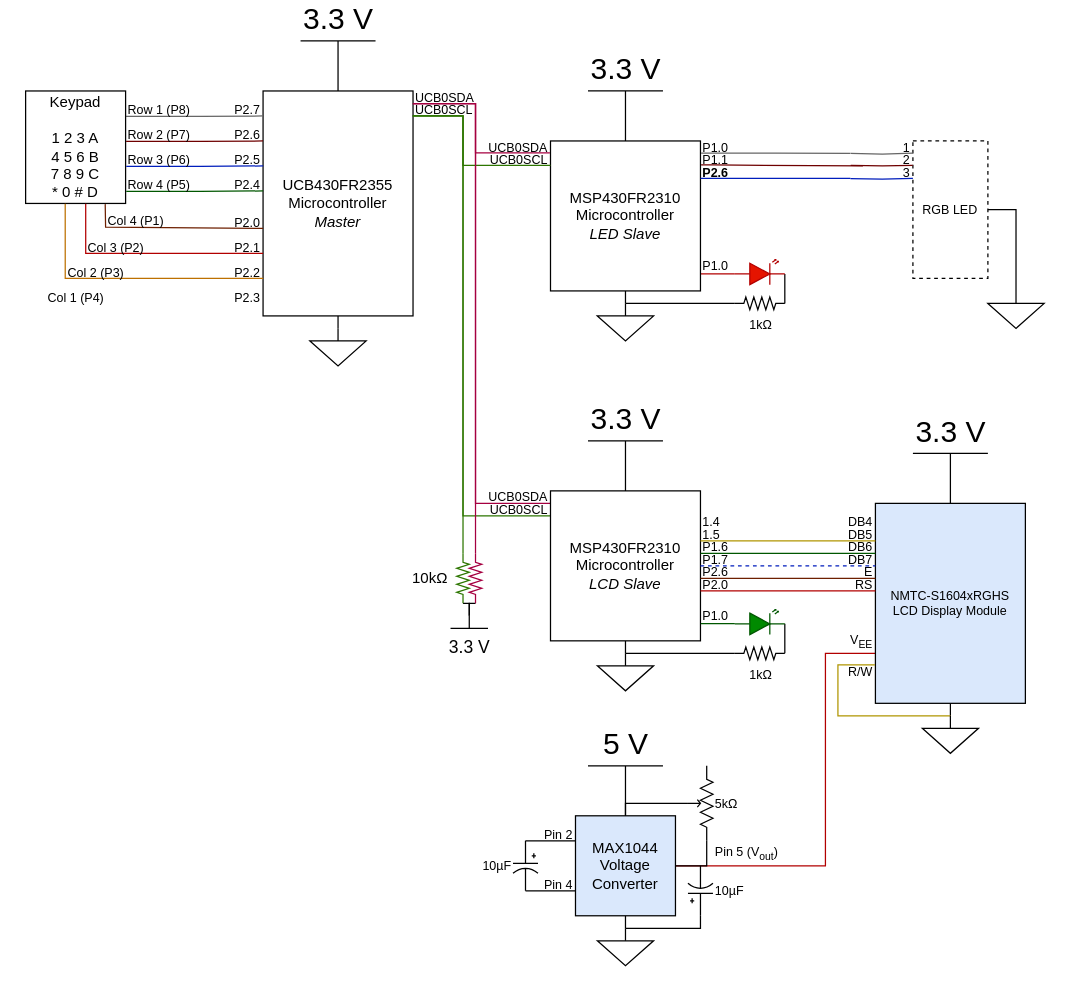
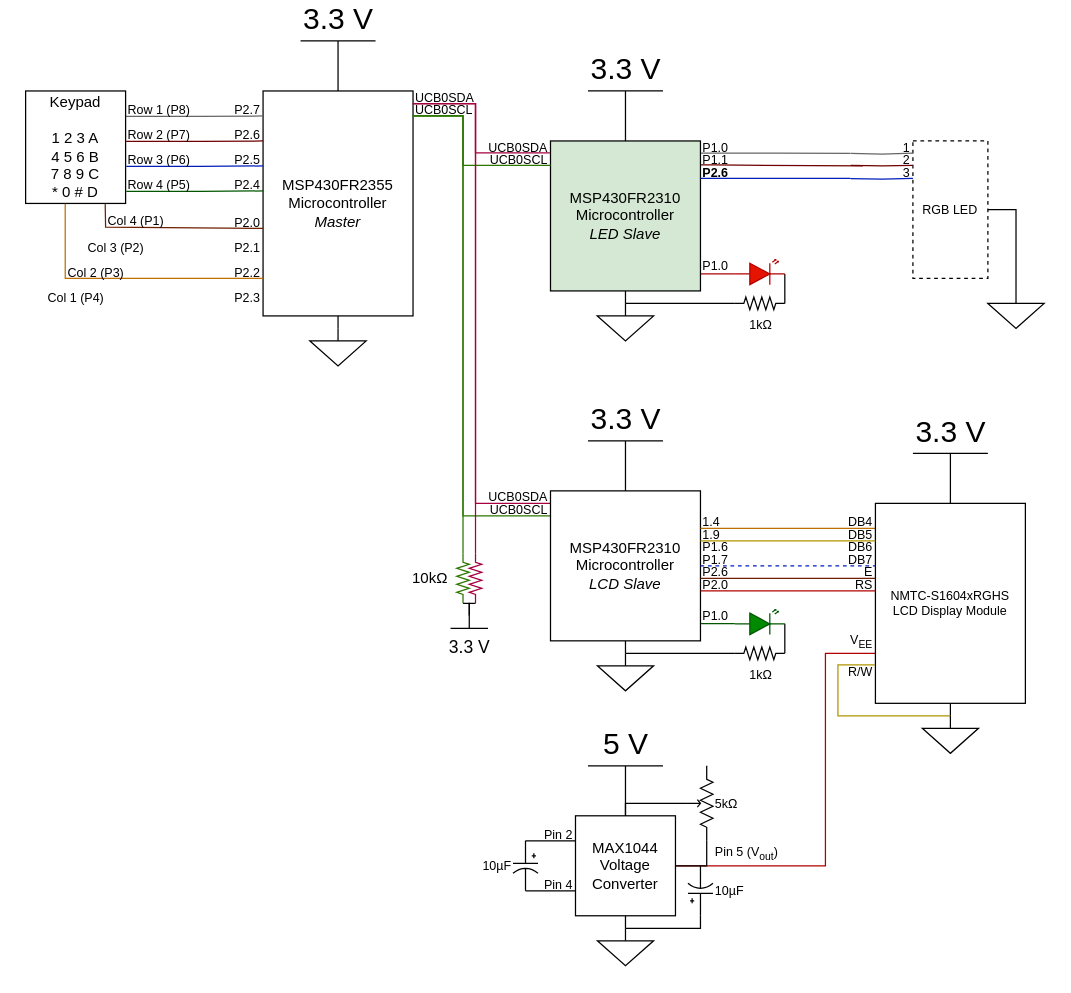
node "UCB430FR2355 Microcontroller Master": label "UCB430FR2355 Microcontroller Master" -> "MSP430FR2355 Microcontroller Master"
node "MSP430FR2310 Microcontroller LED Slave": fillcolor #ffffff -> #d5e8d4
edge "Keypad 1 2 3 A 4 5 6 B 7 8 9 C * 0 # D" -- "P2.1": removed
edge "1.4" -- "DB4": added
node "1.5": label "1.5" -> "1.9"
edge "P1.6" -- "DB6": removed
node "NMTC-S1604xRGHS LCD Display Module": fillcolor #dae8fc -> #ffffff
node "MAX1044 Voltage Converter": fillcolor #dae8fc -> #ffffff
